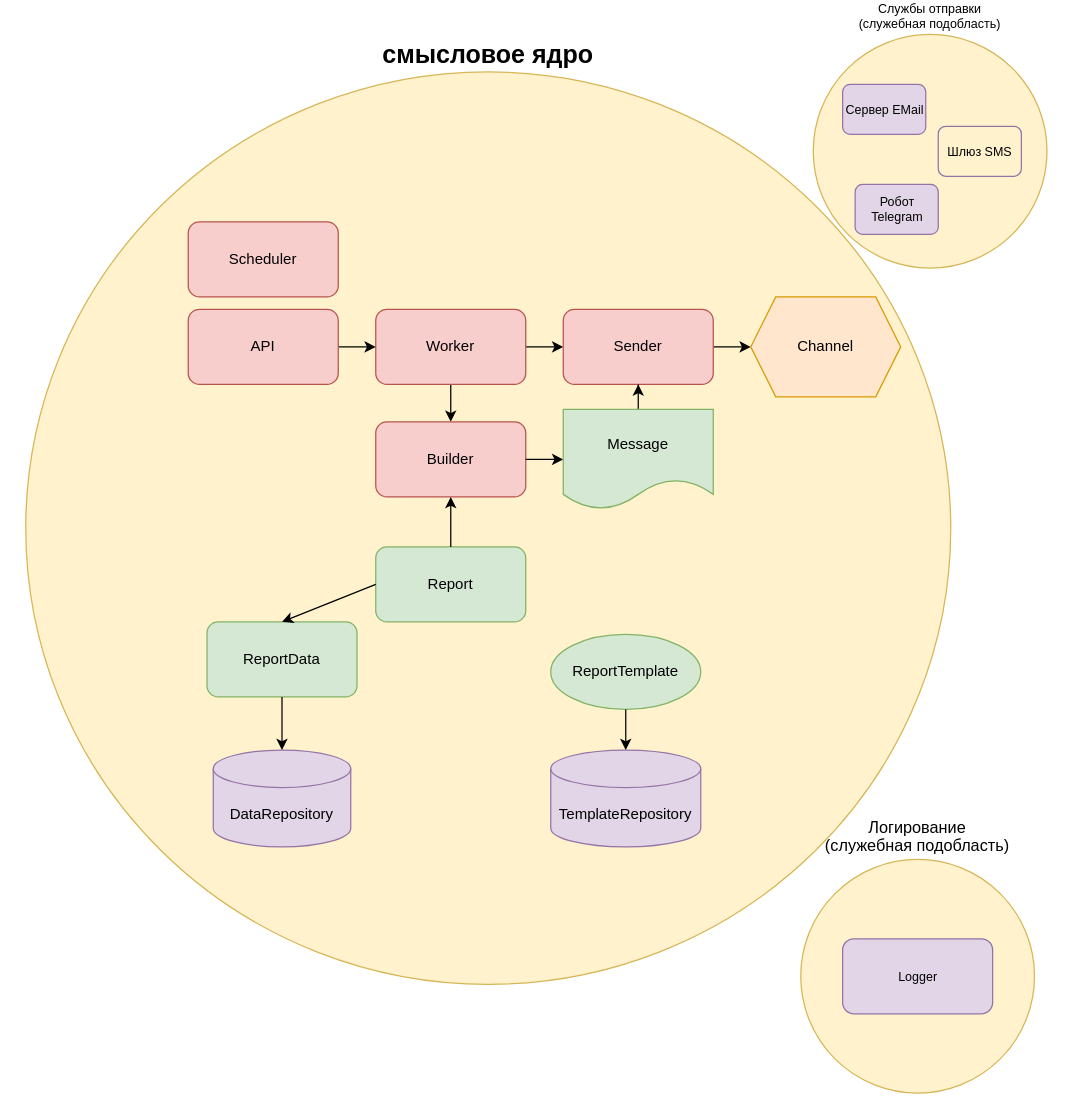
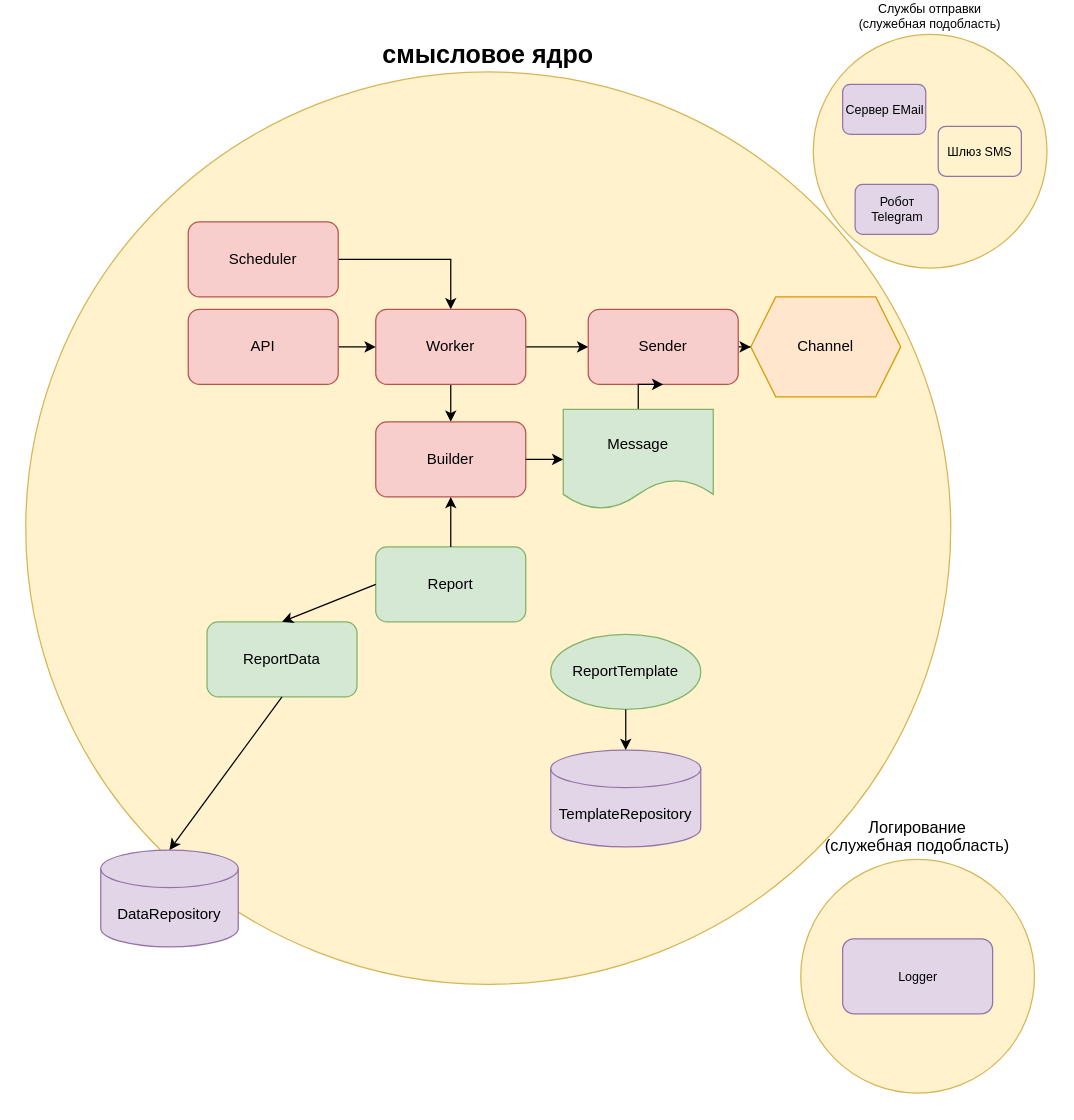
edge "Scheduler" -> "Worker": added
node "Sender": moved (638, 347) -> (663, 347)
node "DataRepository": moved (282, 798) -> (169, 898)
